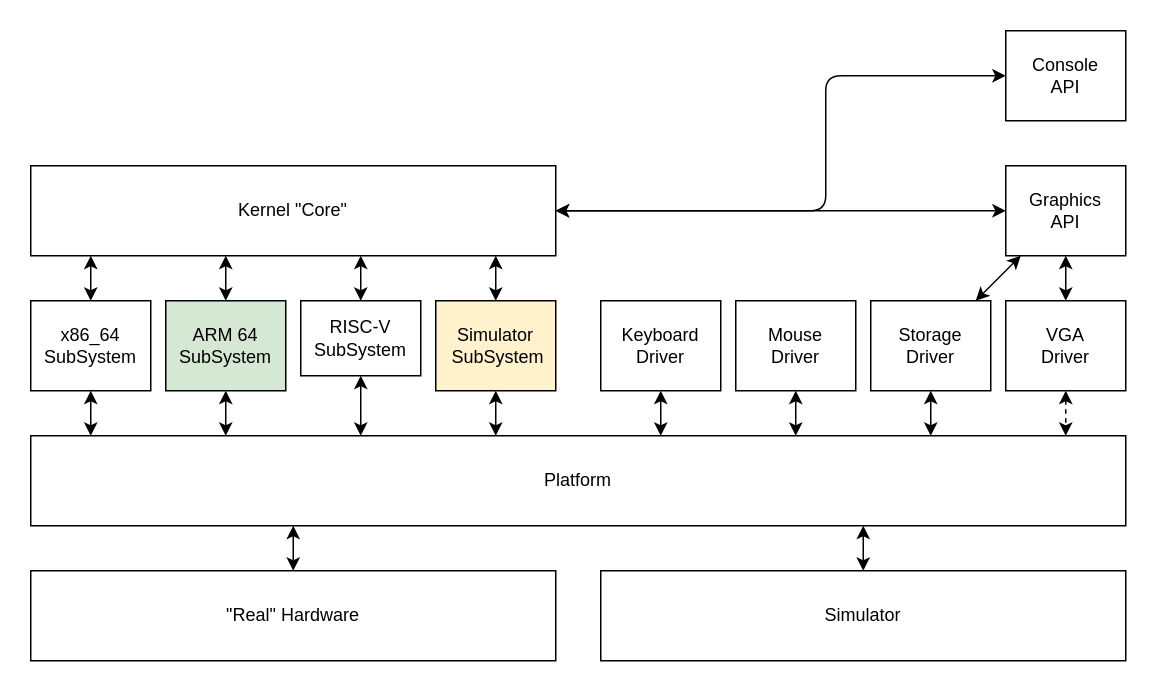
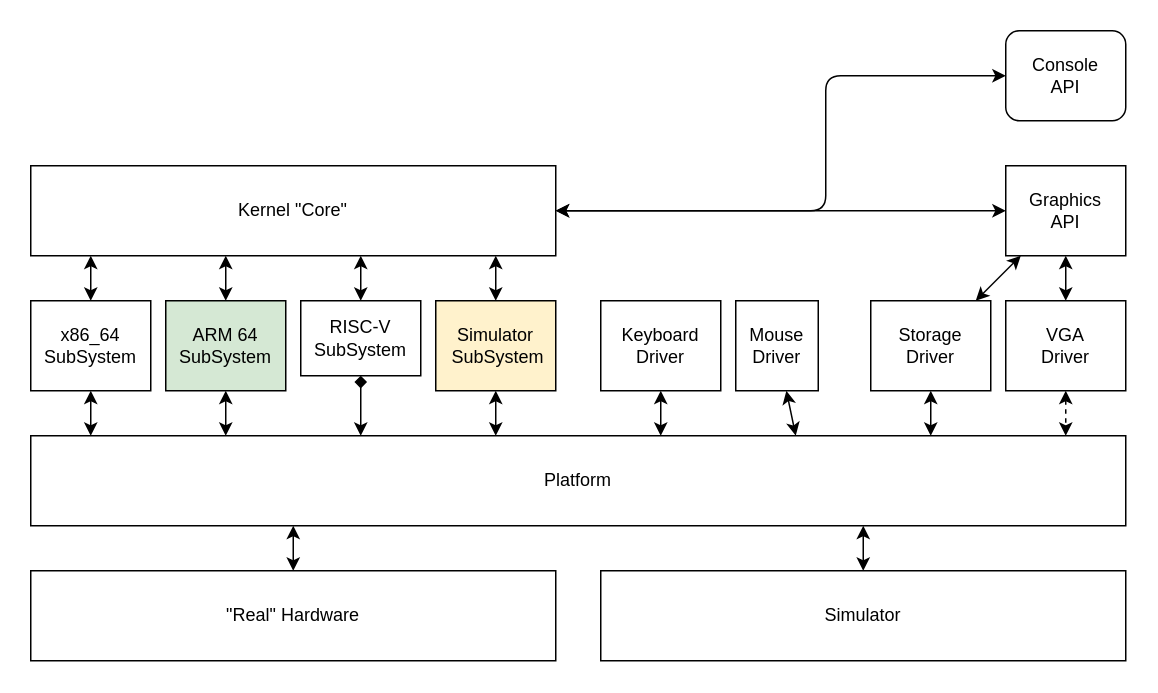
node "Console API": shape rectangle -> rounded rectangle
node "Mouse Driver": size 120x90 -> 83x90
edge "RISC-V SubSystem" -- "Platform": arrowhead classic -> diamond
